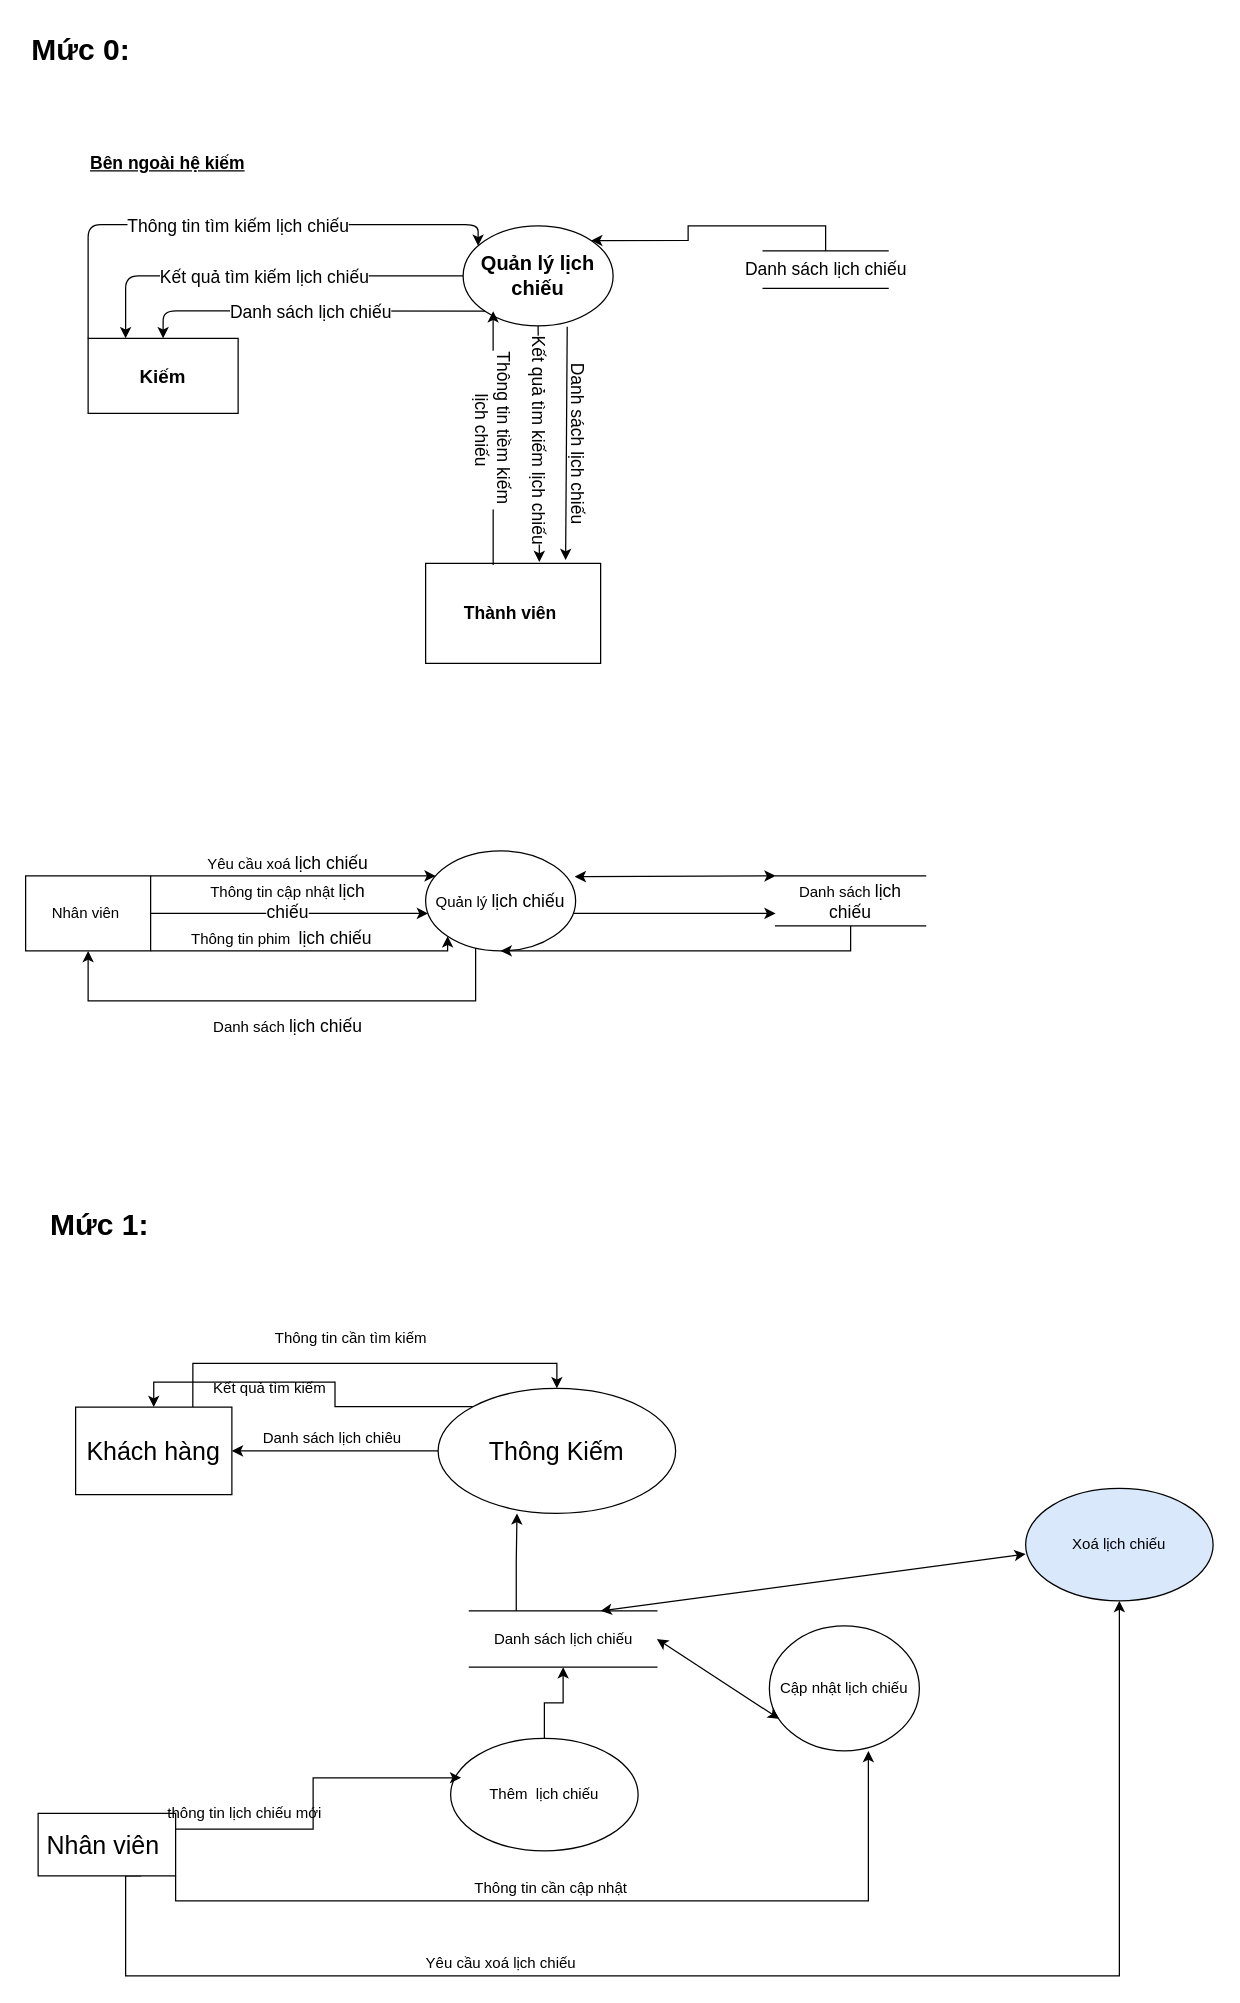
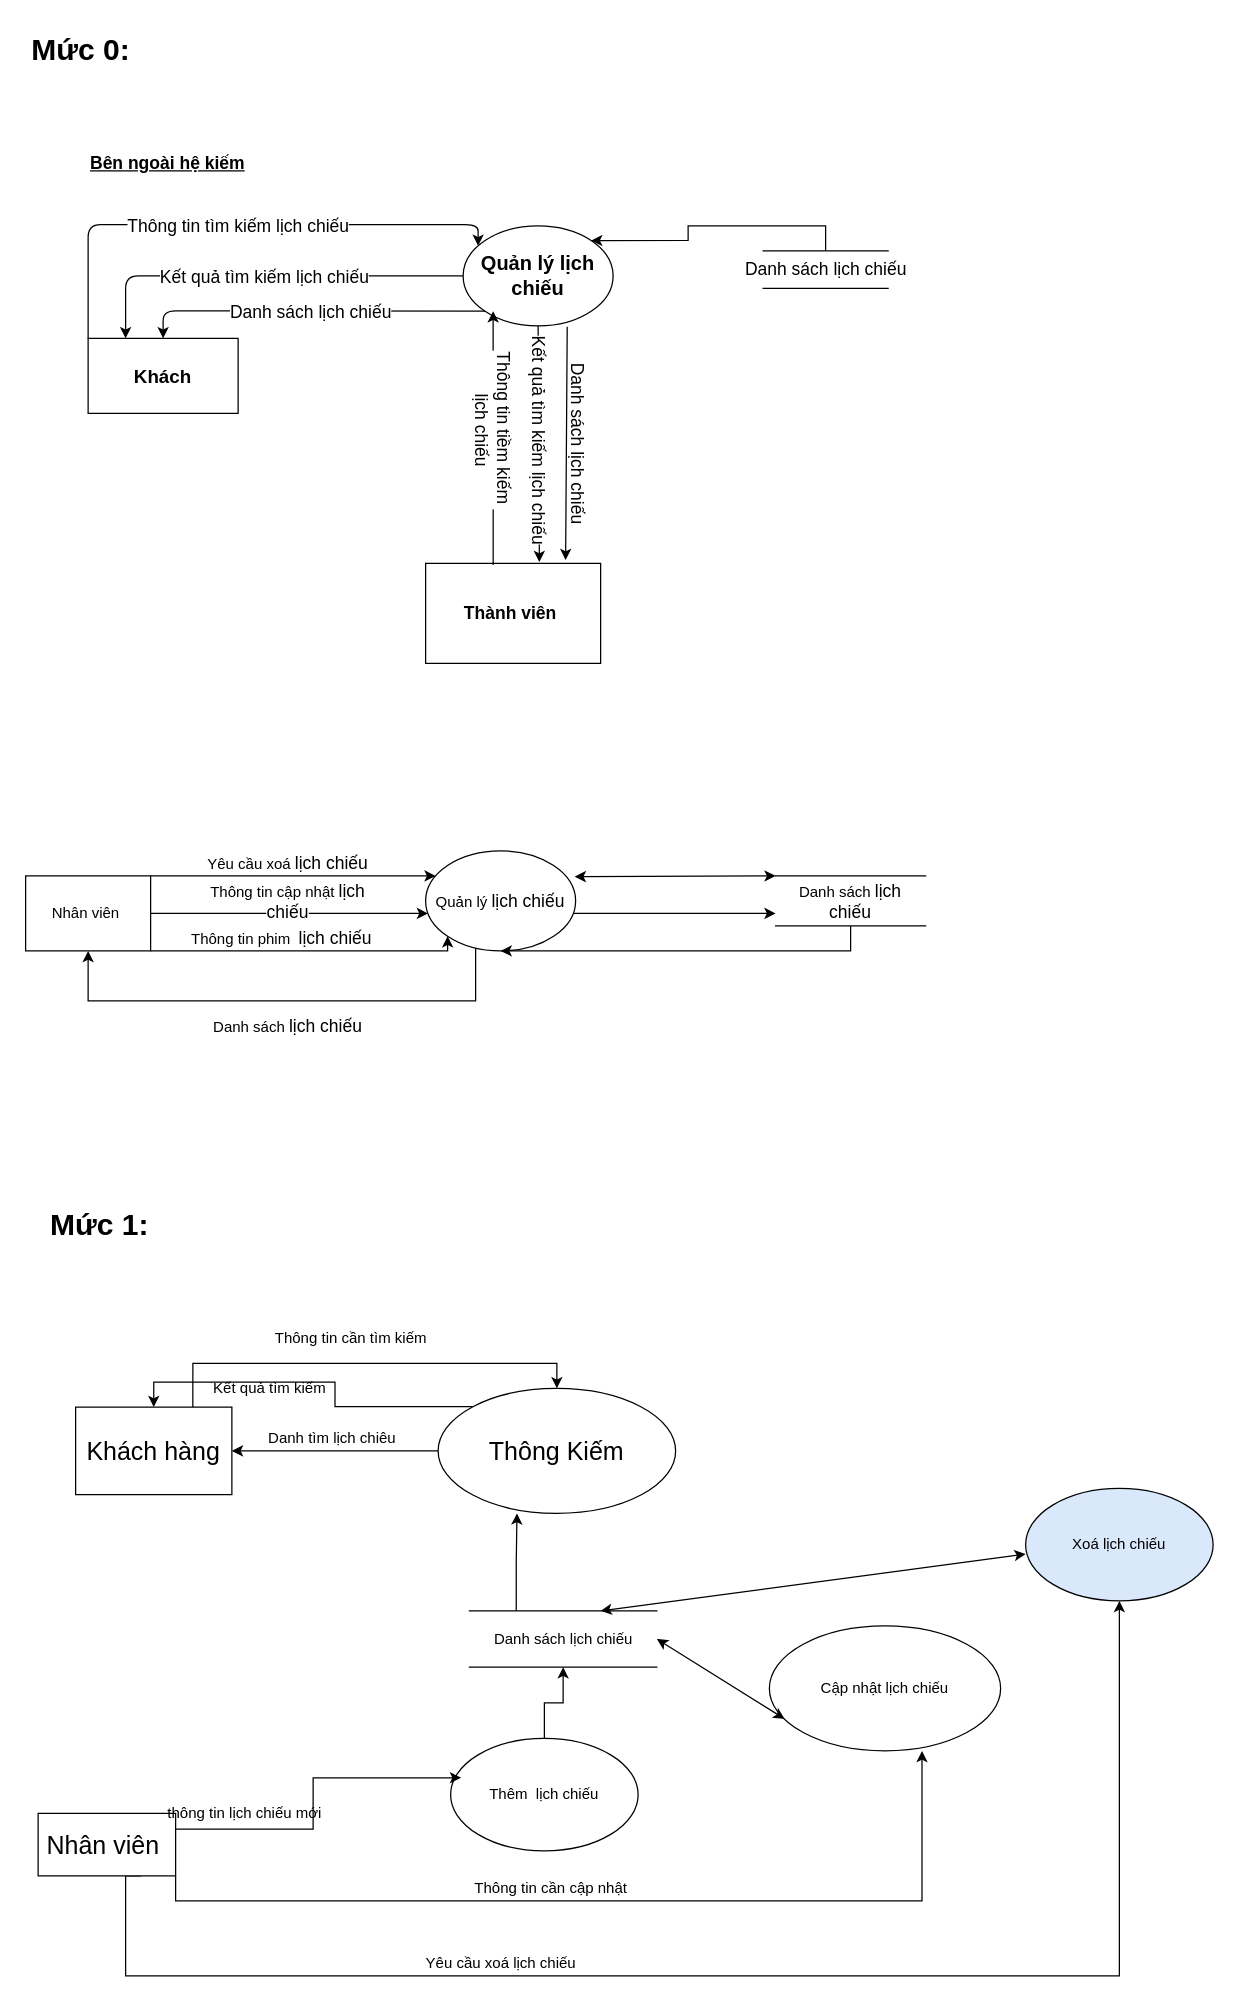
node "Kiếm": label "Kiếm" -> "Khách"
node "Danh sách lịch chiêu": label "Danh sách lịch chiêu" -> "Danh tìm lịch chiêu"
node "Cập nhật lịch chiếu": size 150x125 -> 231x125
